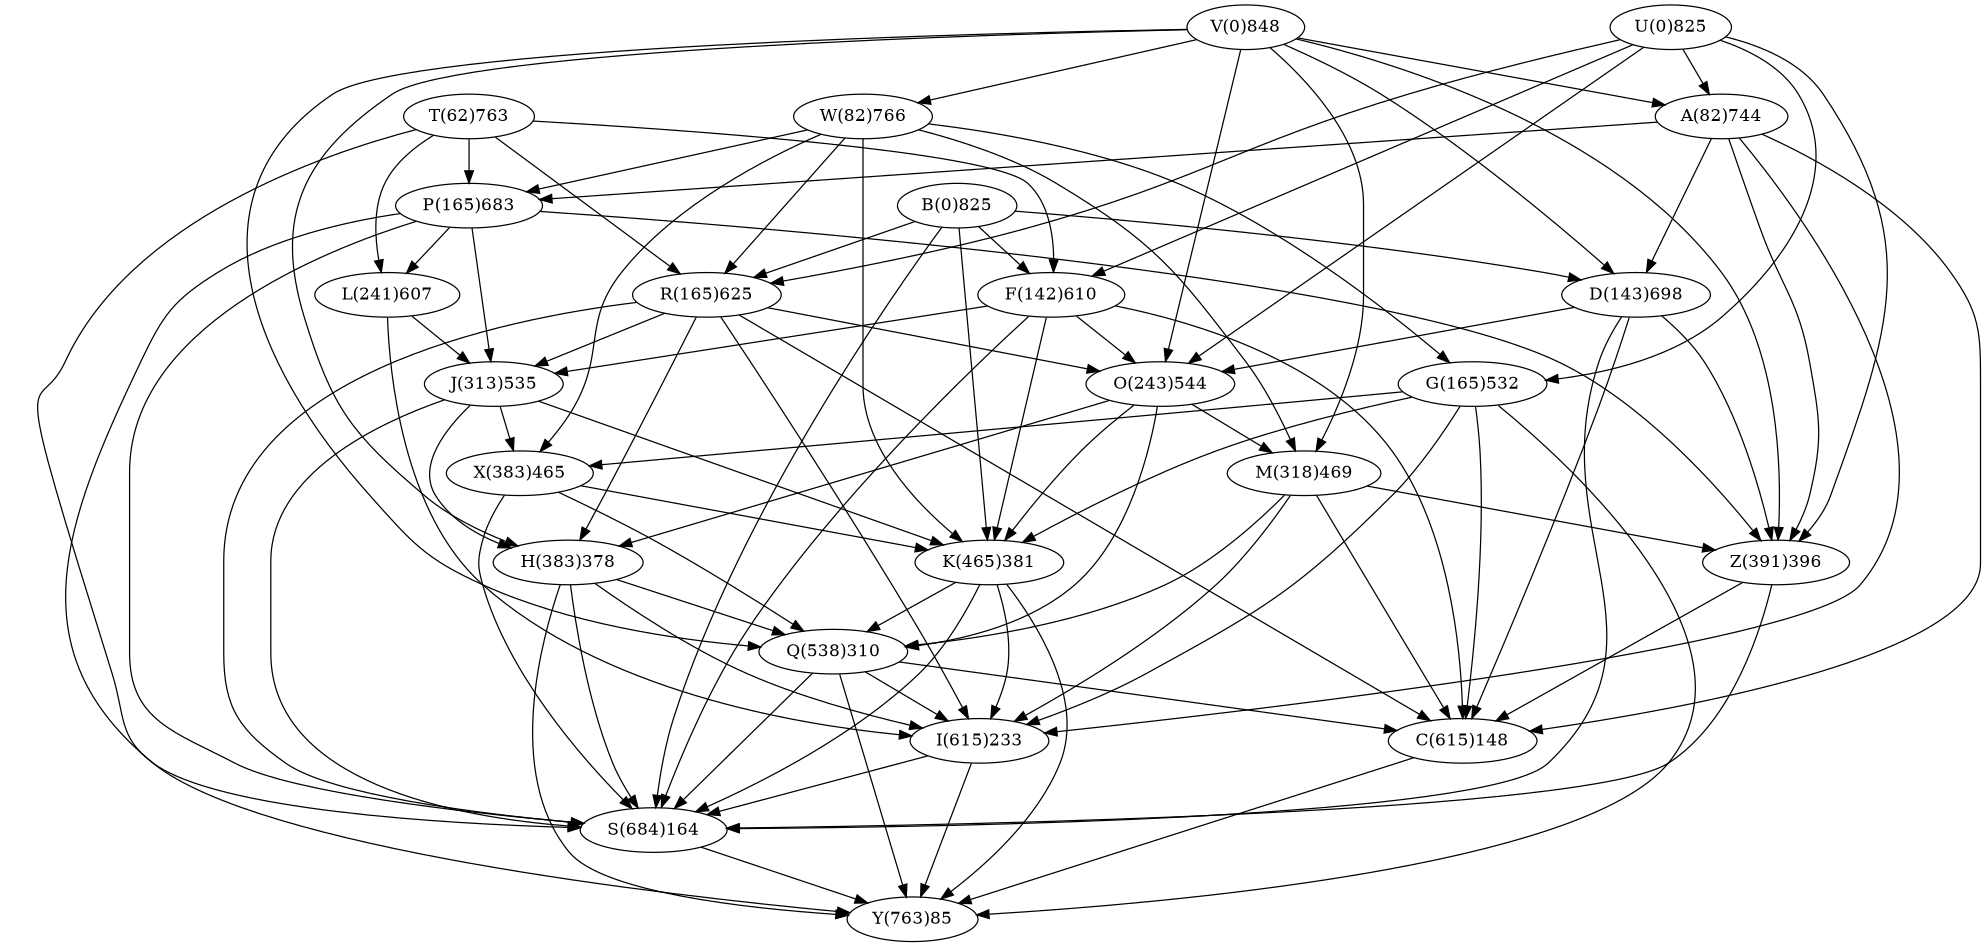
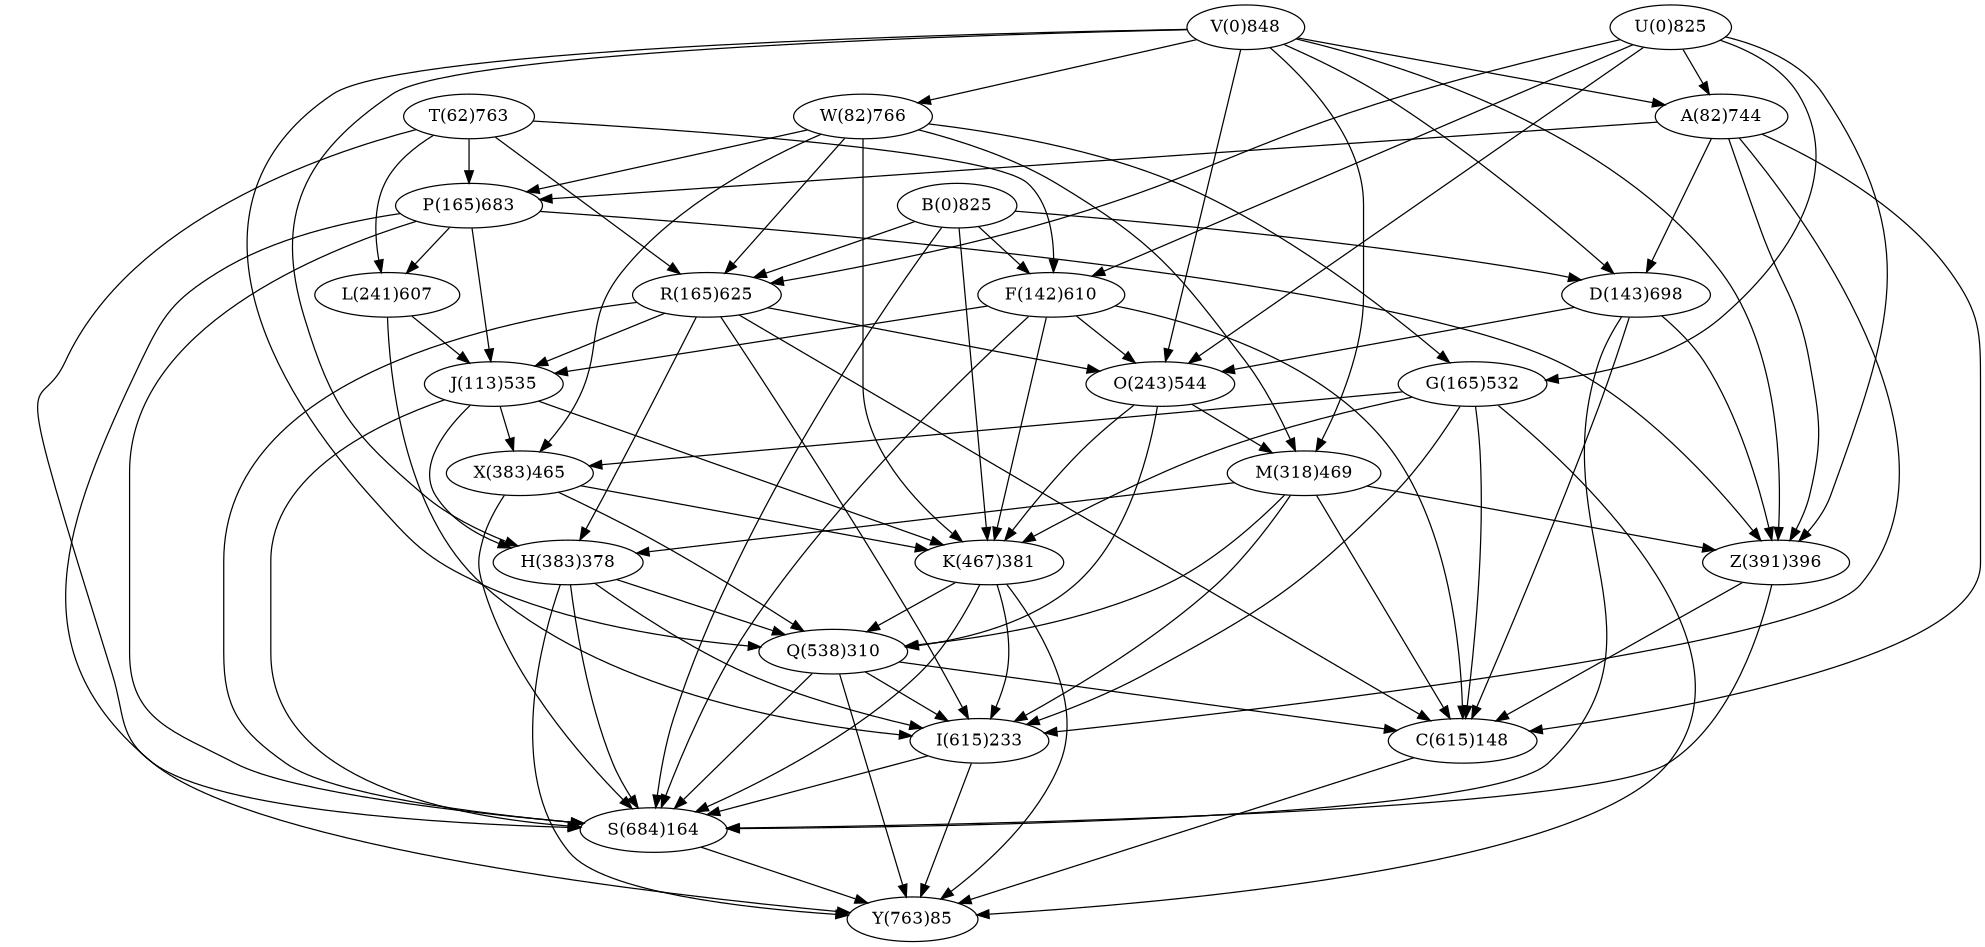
node "J(313)535": label "J(313)535" -> "J(113)535"
edge "O(243)544" -> "H(383)378": now "M(318)469" -> "H(383)378"
node "K(465)381": label "K(465)381" -> "K(467)381"
